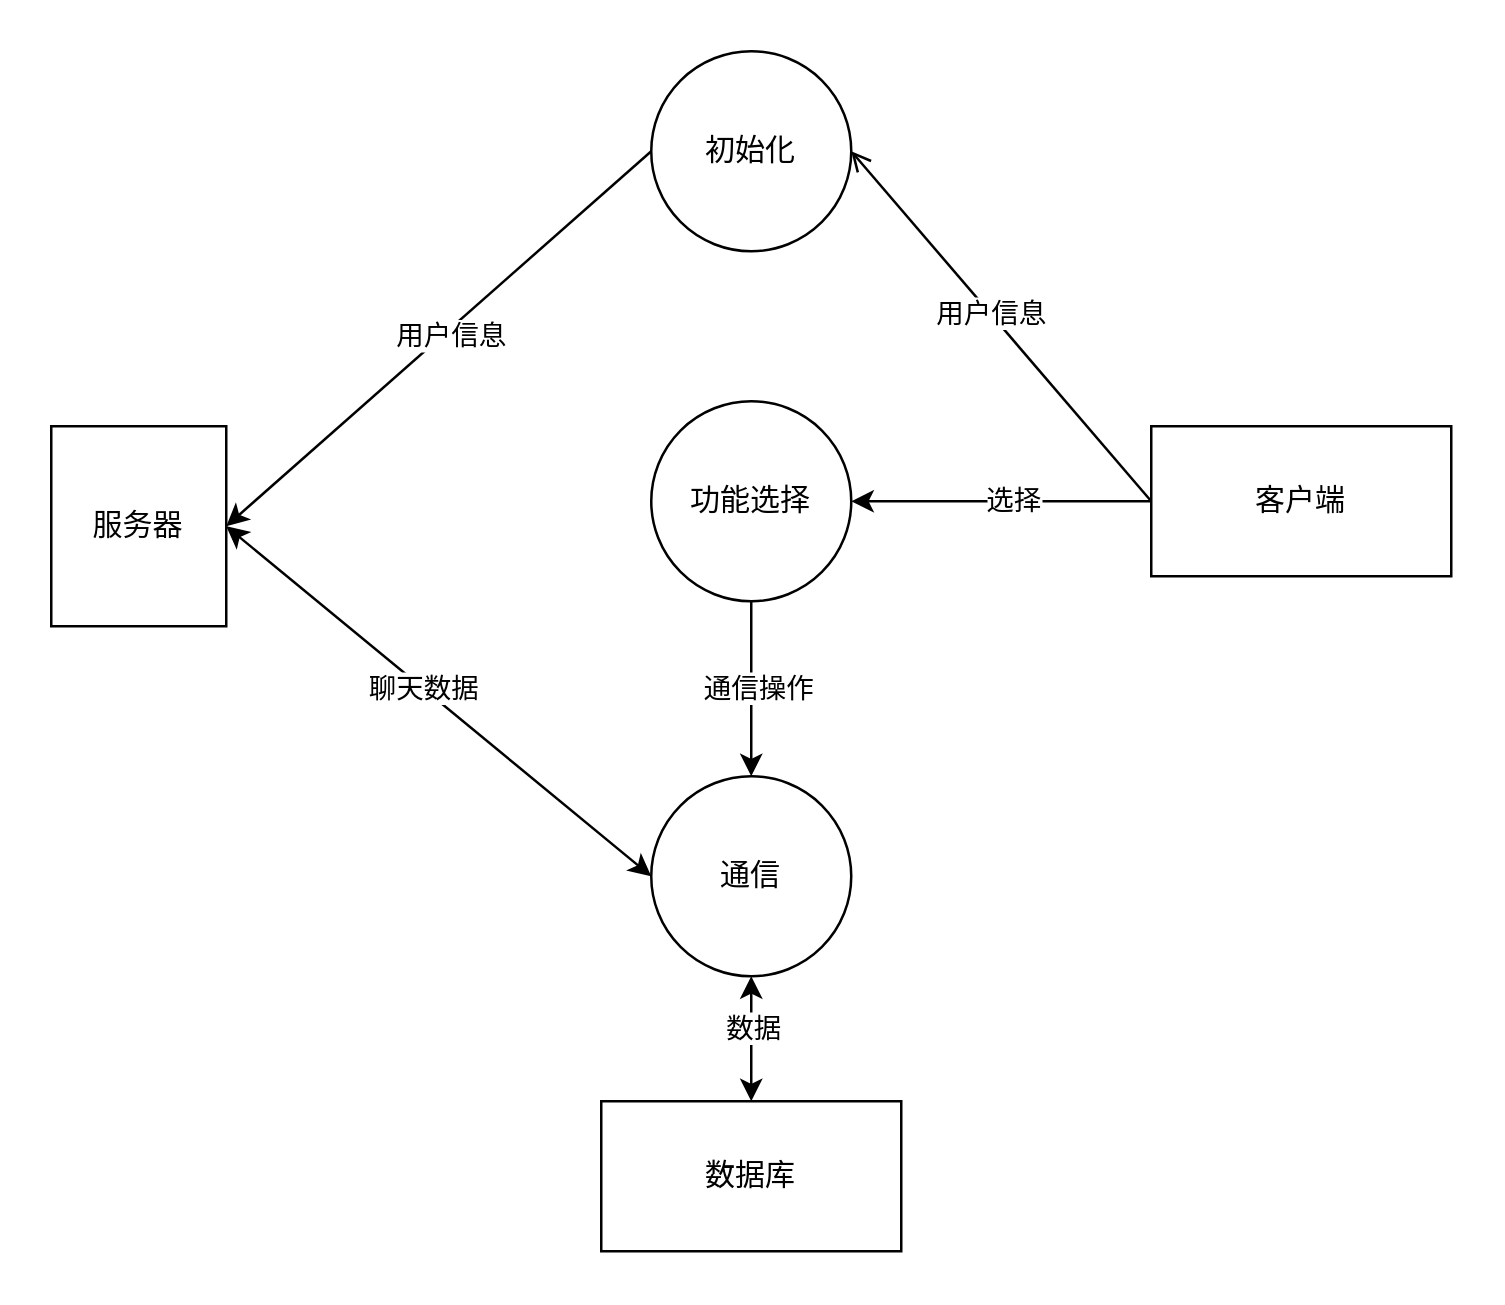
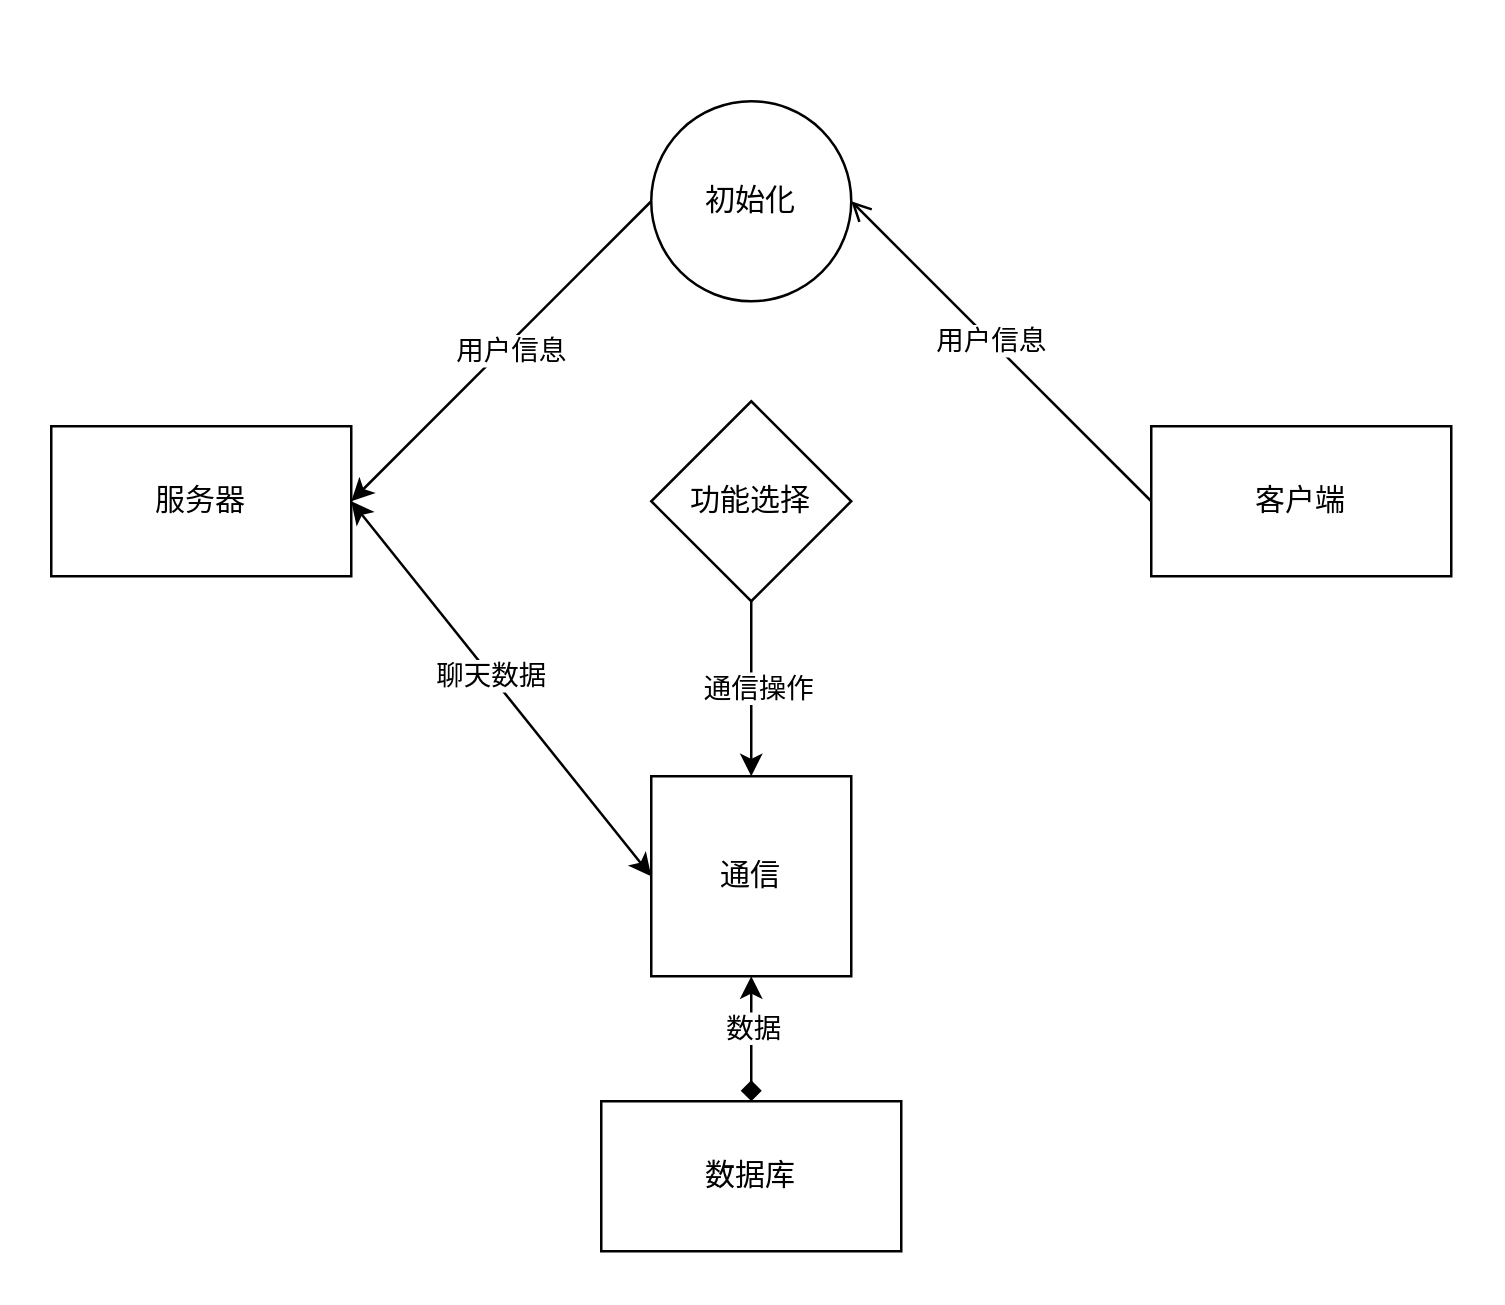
node "初始化": moved (751, 151) -> (751, 201)
node "功能选择": shape ellipse -> diamond
edge "客户端" -> "功能选择": removed, label "选择"
node "服务器": size 175x200 -> 300x150
node "通信": shape ellipse -> rectangle
edge "通信" -- "数据库": arrowhead classic -> diamond
